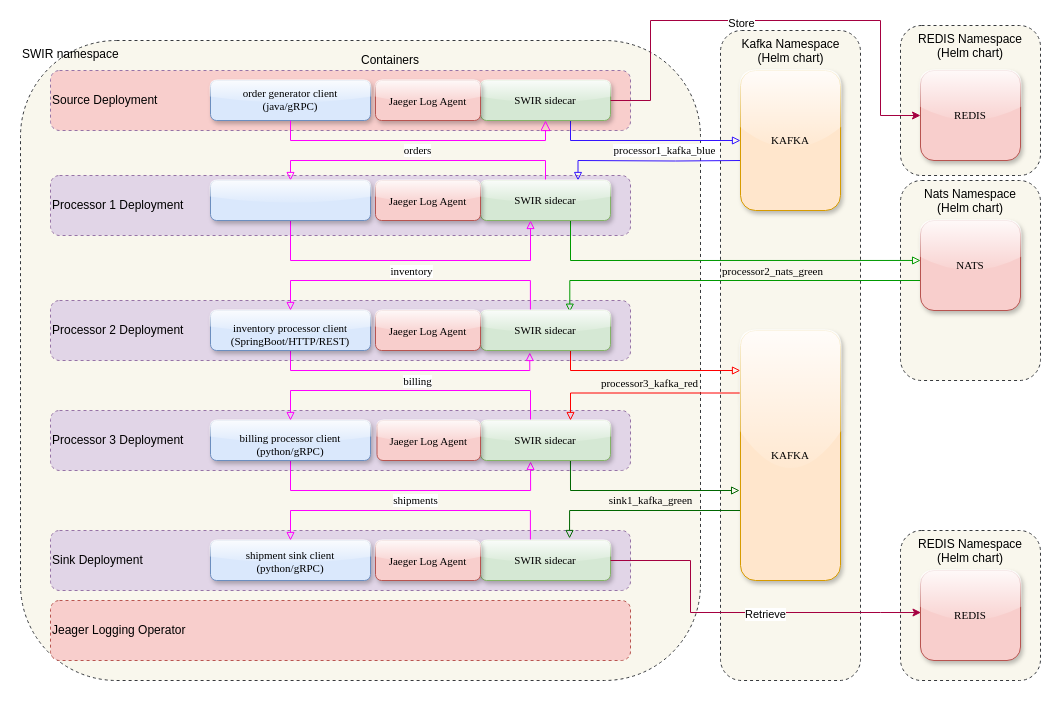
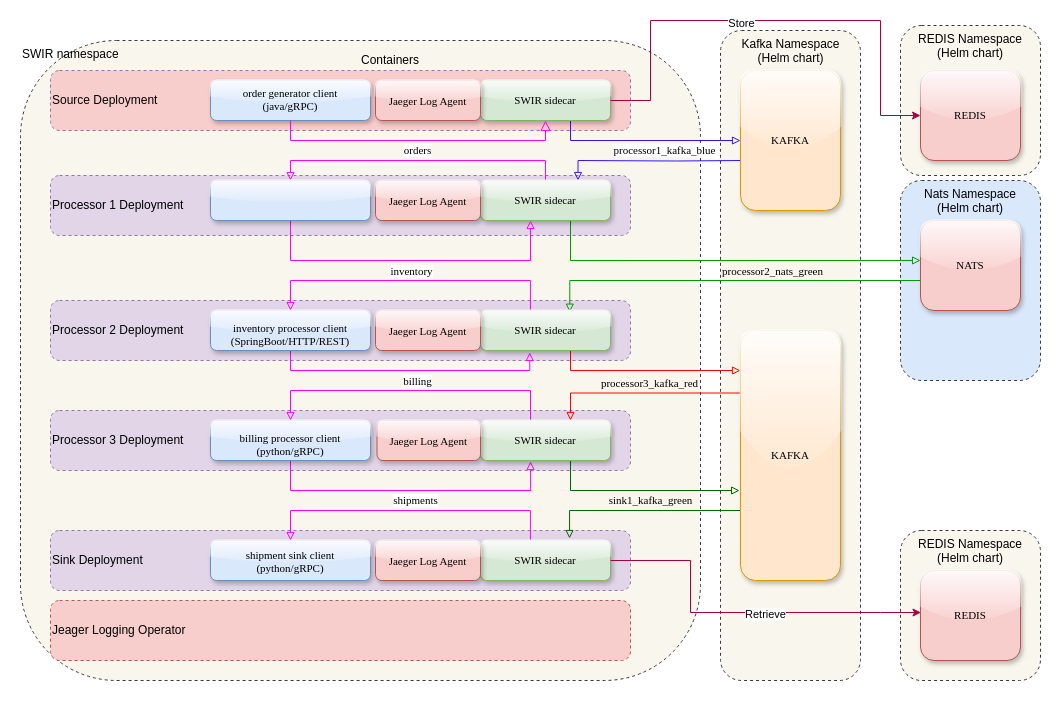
node "Nats Namespace (Helm chart)": fillcolor #f9f7ed -> #dae8fc
